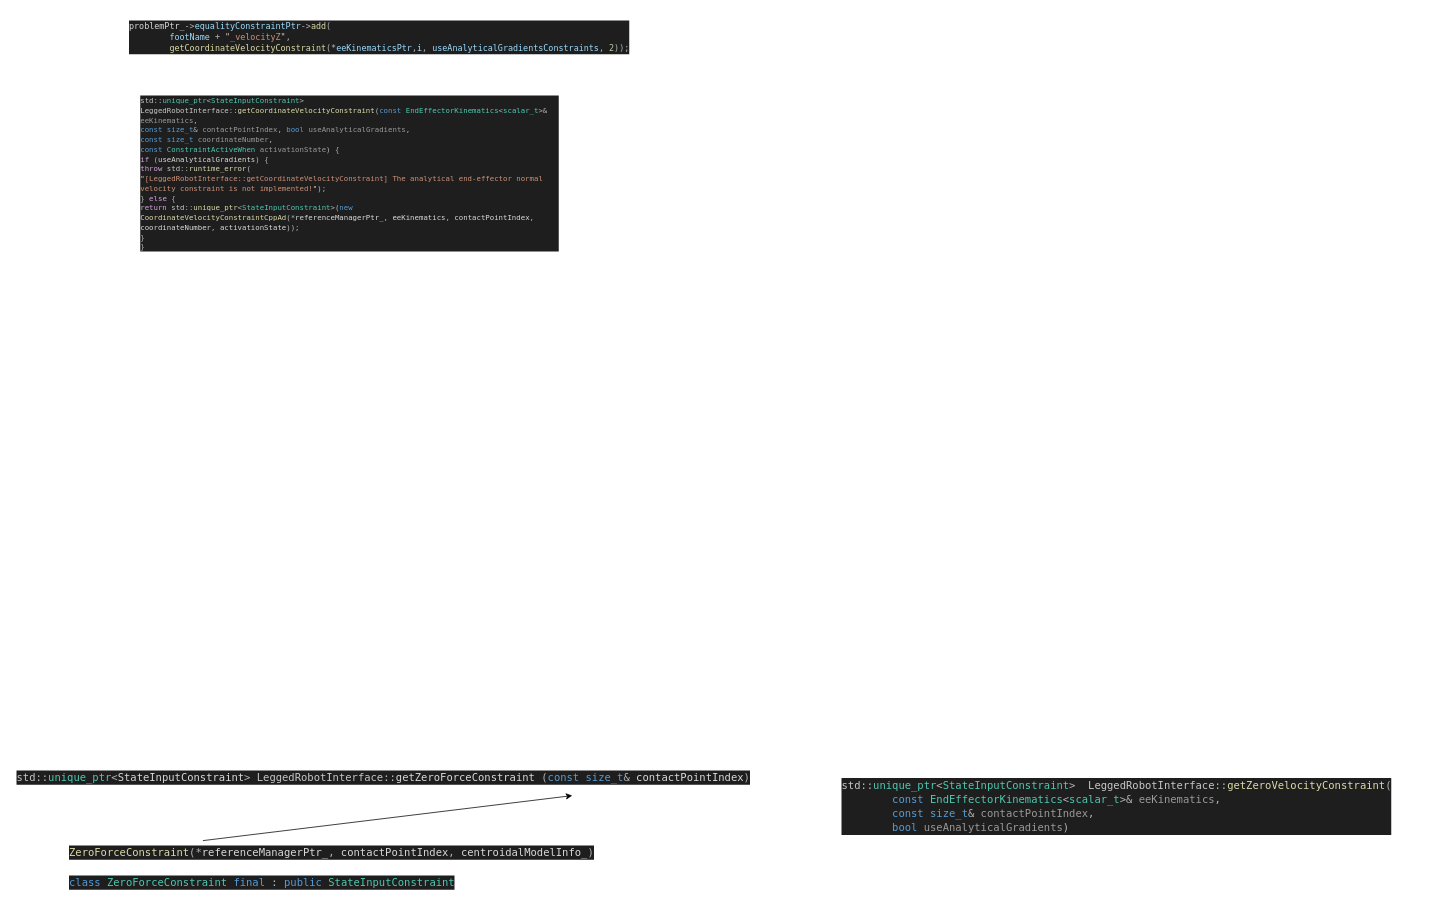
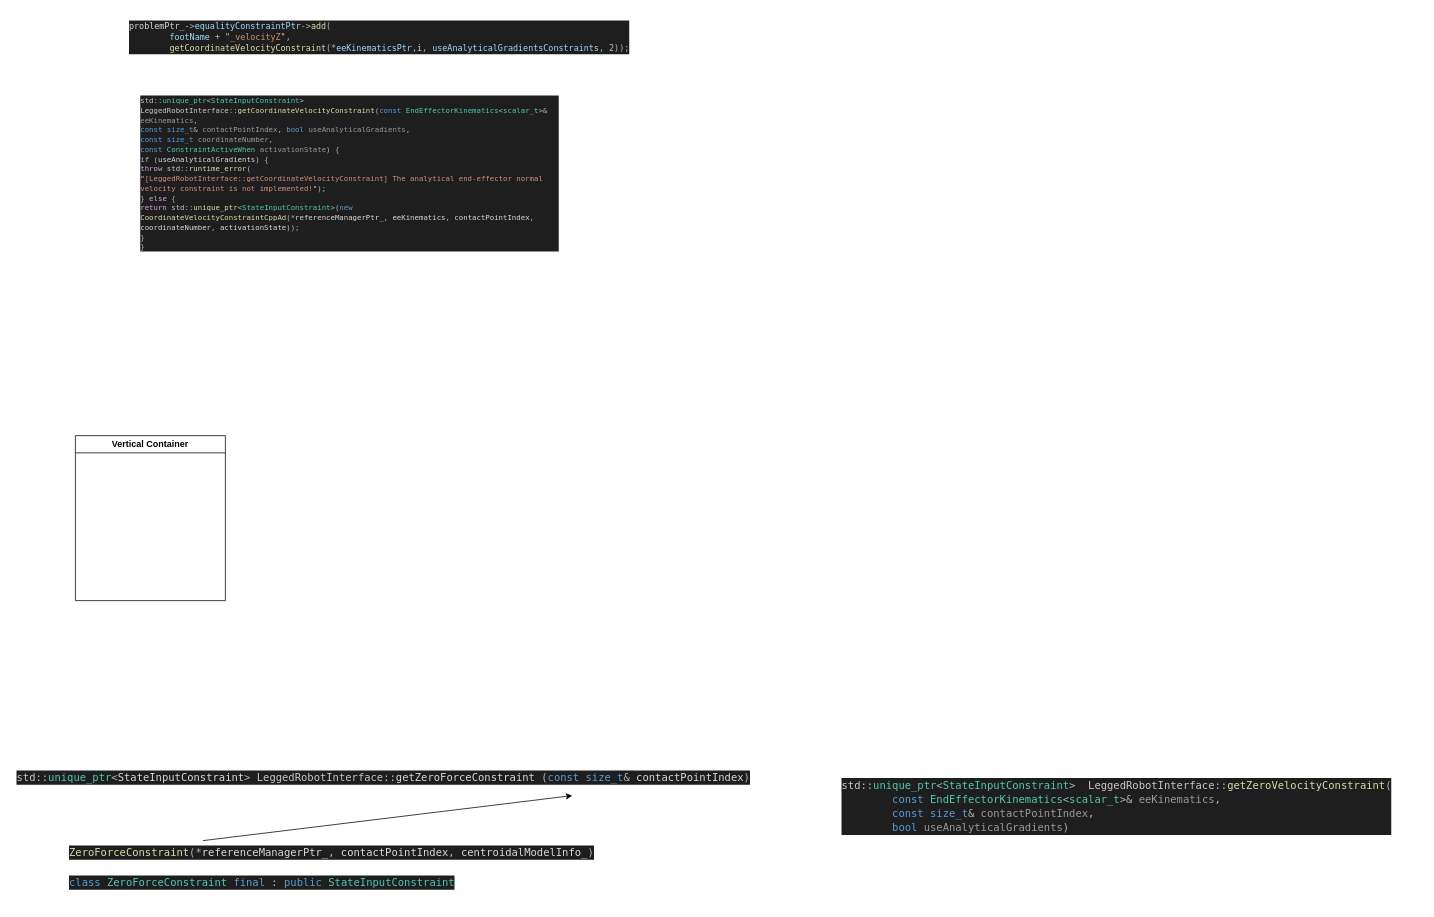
node "Vertical Container": added
